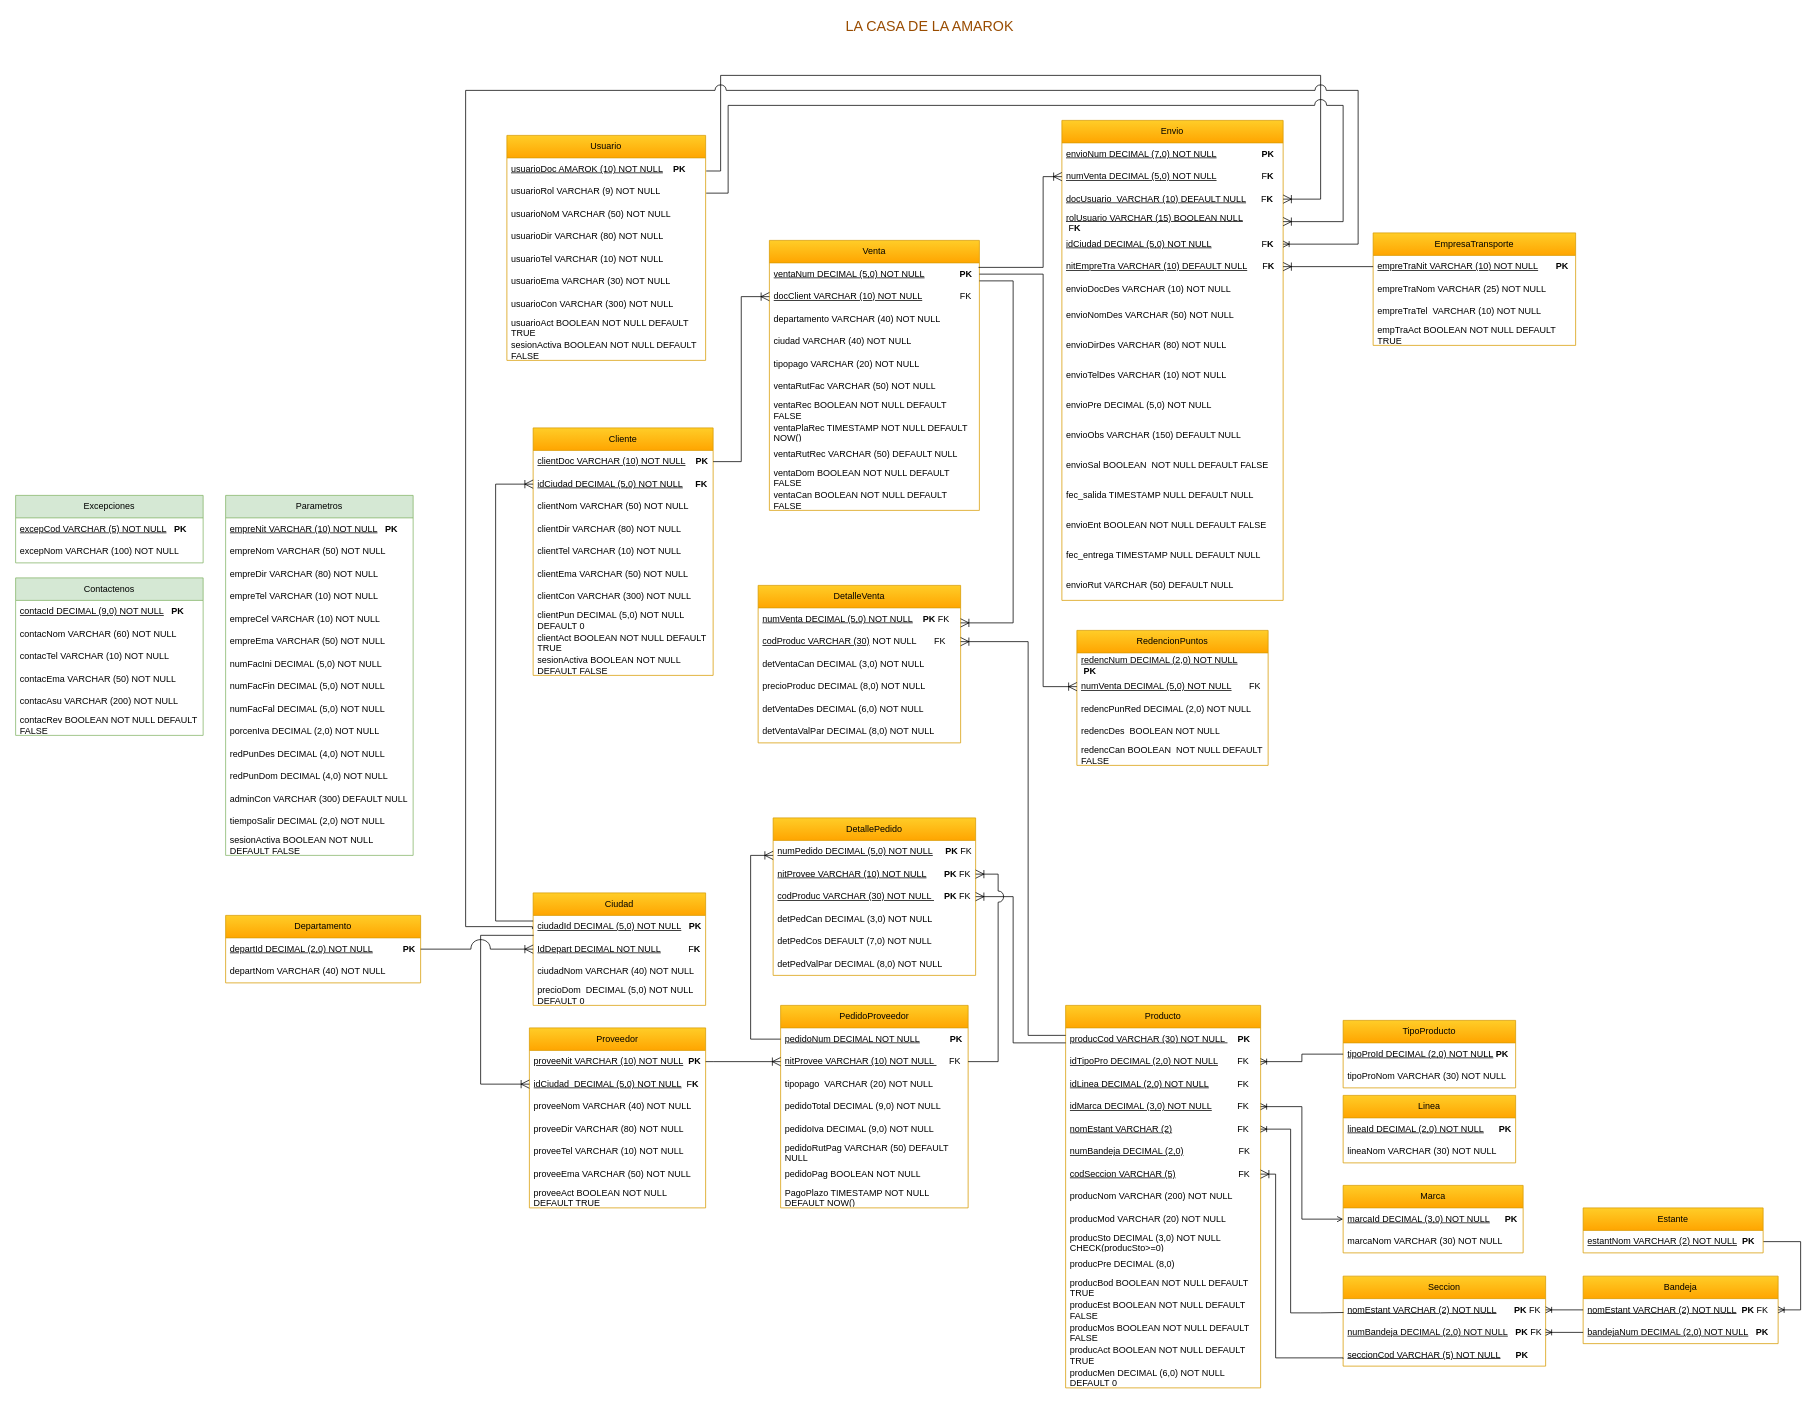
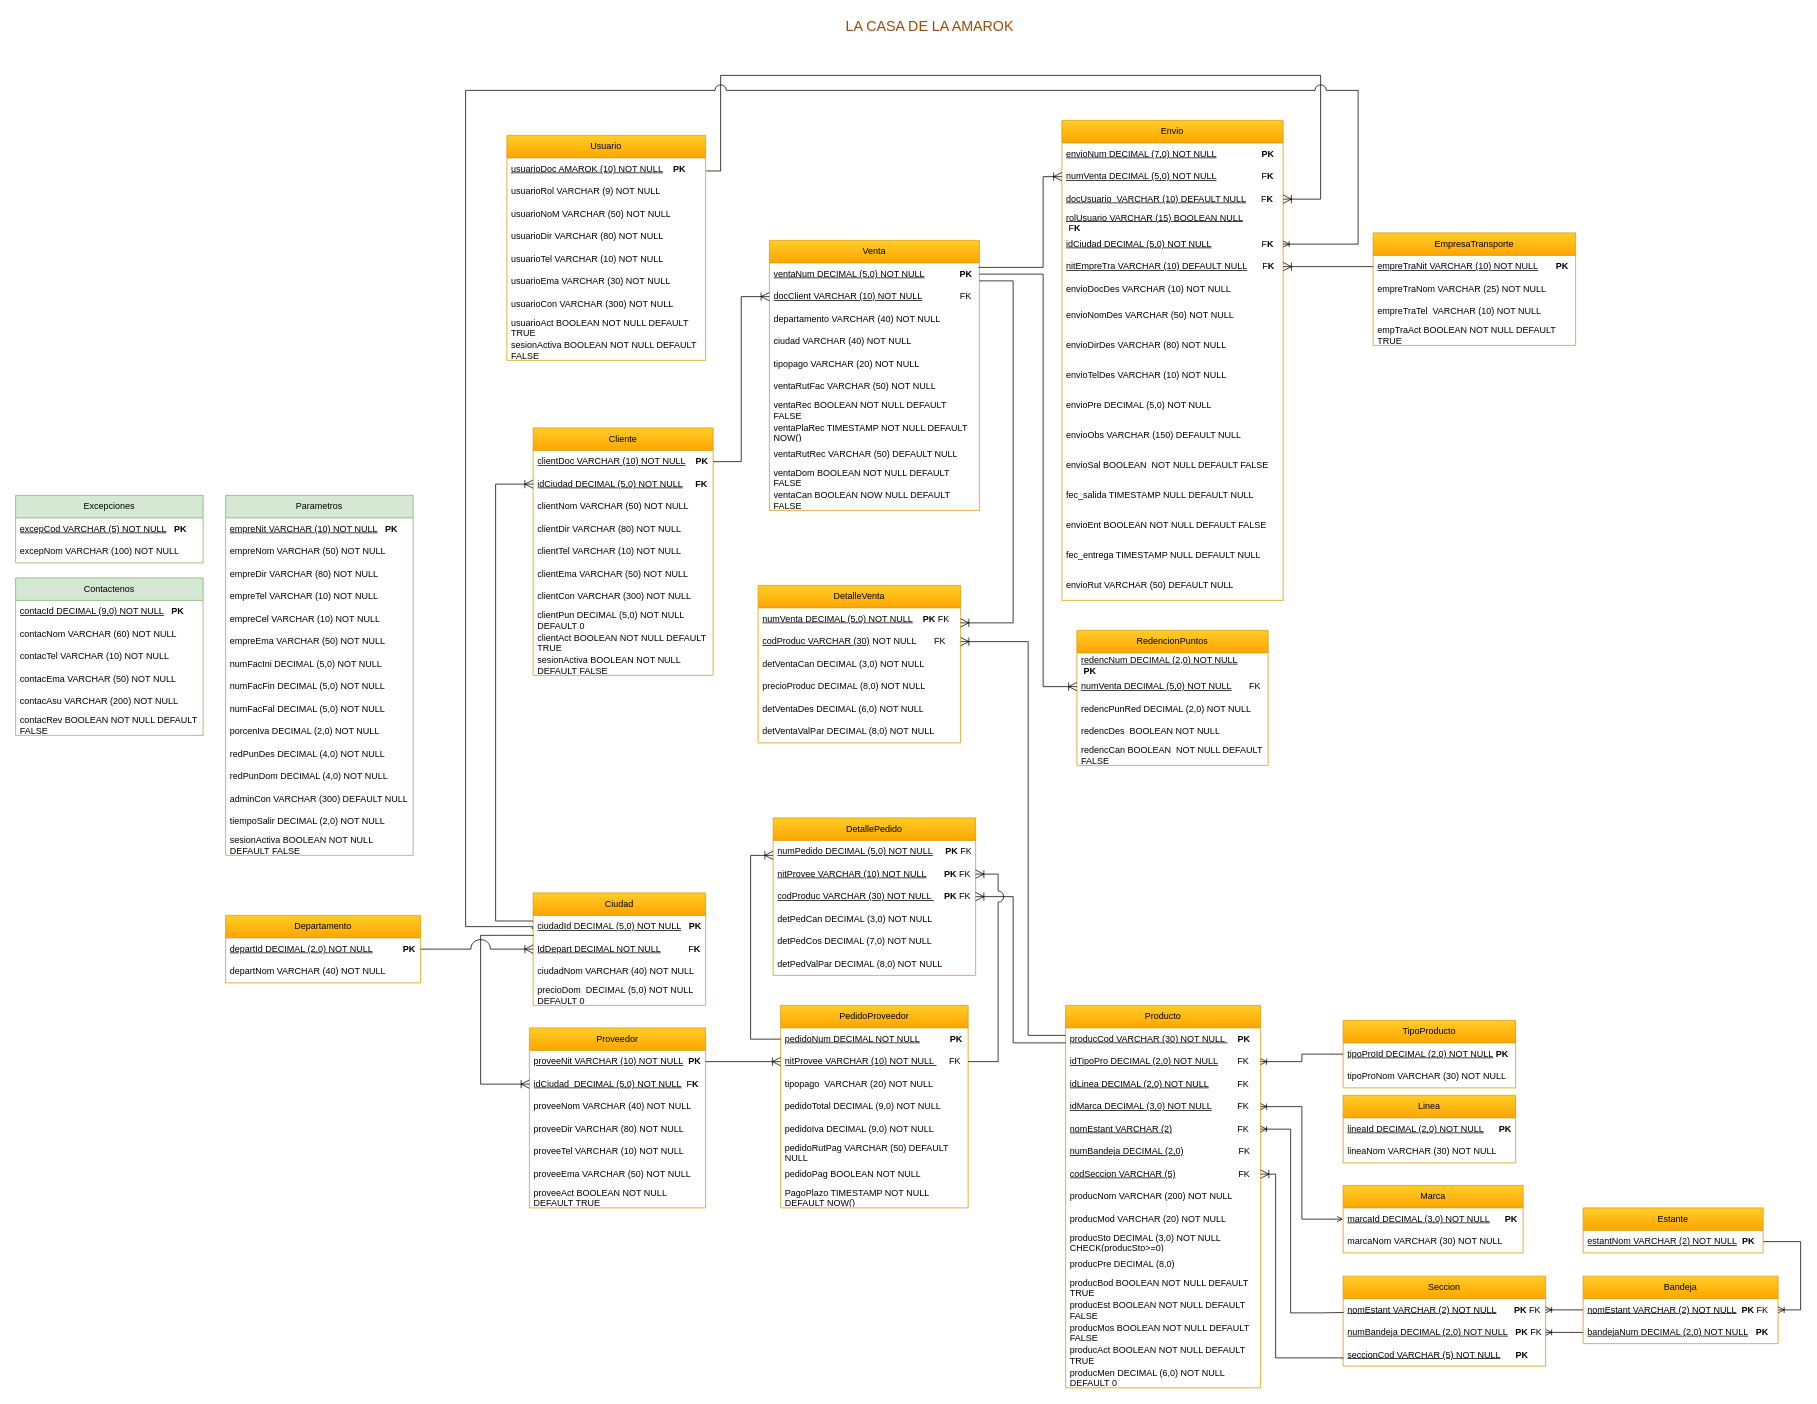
edge "usuarioRol VARCHAR (9) NOT NULL" -> "rolUsuario VARCHAR (15) BOOLEAN NULL FK": removed
node "ventaCan BOOLEAN NOT NULL DEFAULT FALSE": label "ventaCan BOOLEAN NOT NULL DEFAULT FALSE" -> "ventaCan BOOLEAN NOW NULL DEFAULT FALSE"
node "detPedCos DEFAULT (7,0) NOT NULL": label "detPedCos DEFAULT (7,0) NOT NULL" -> "detPedCos DECIMAL (7,0) NOT NULL"
